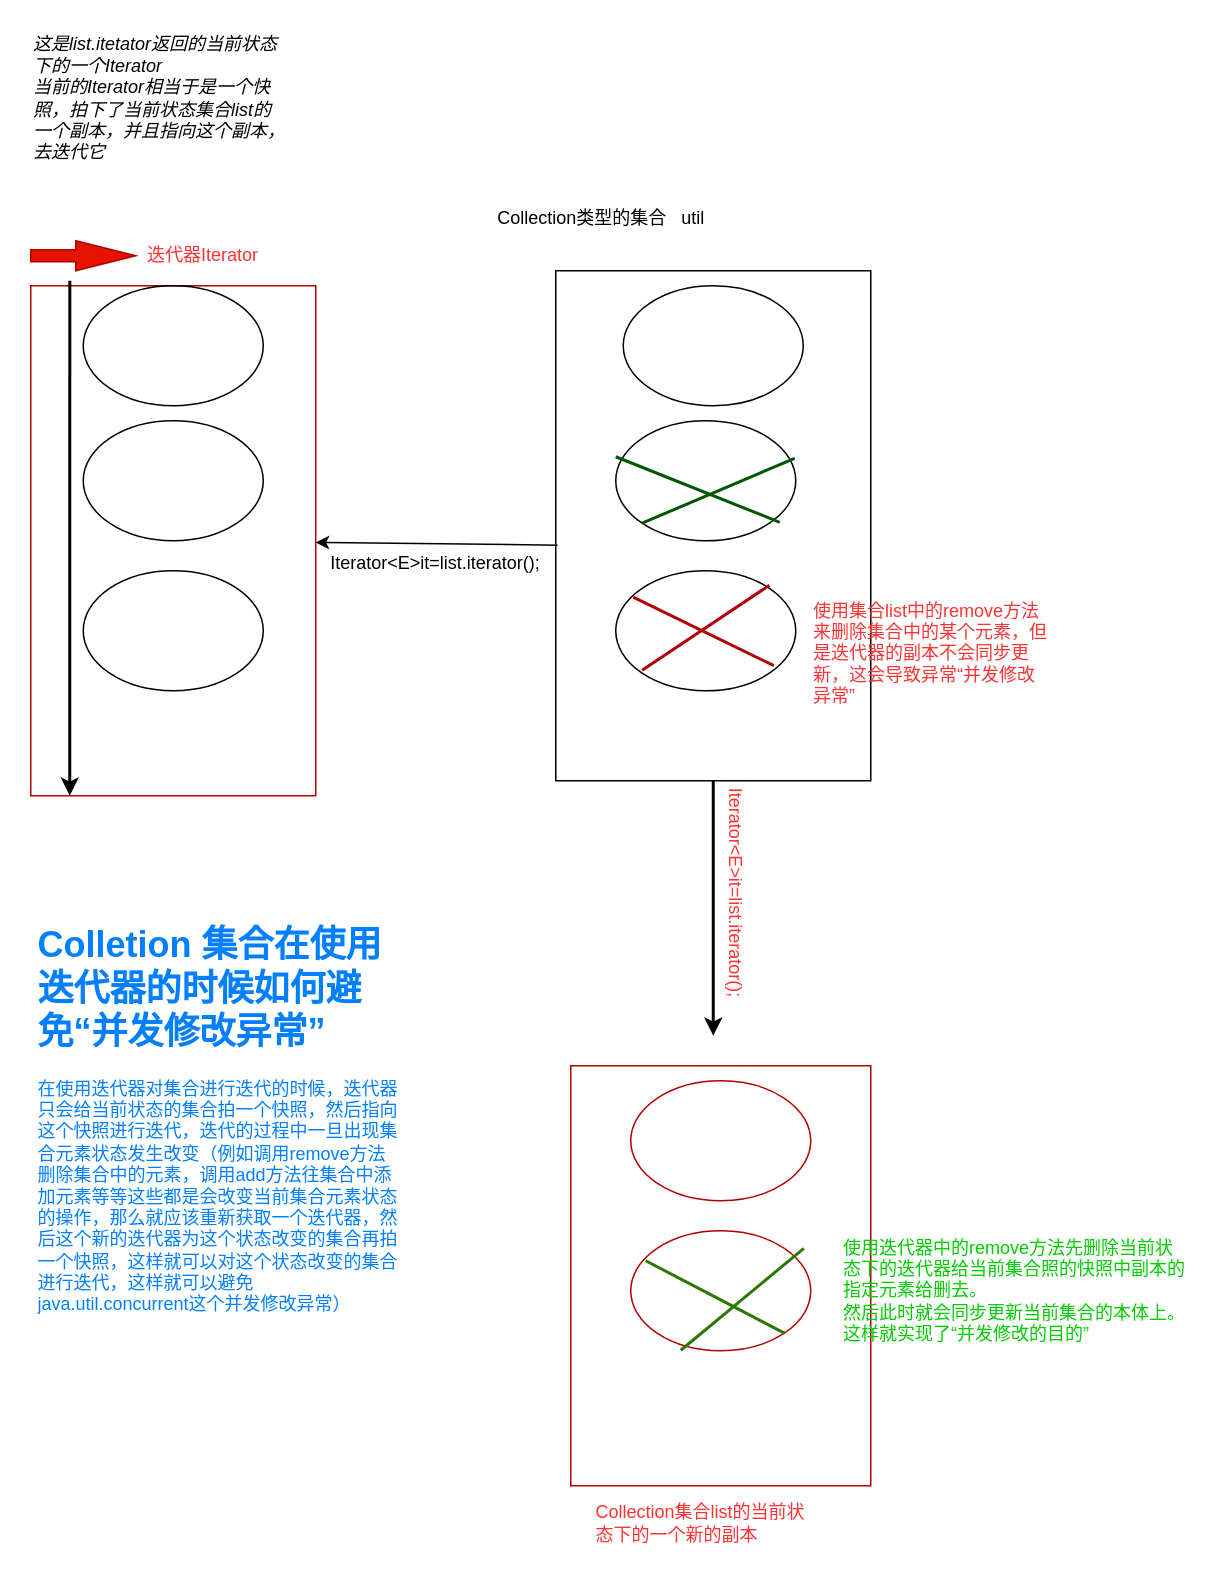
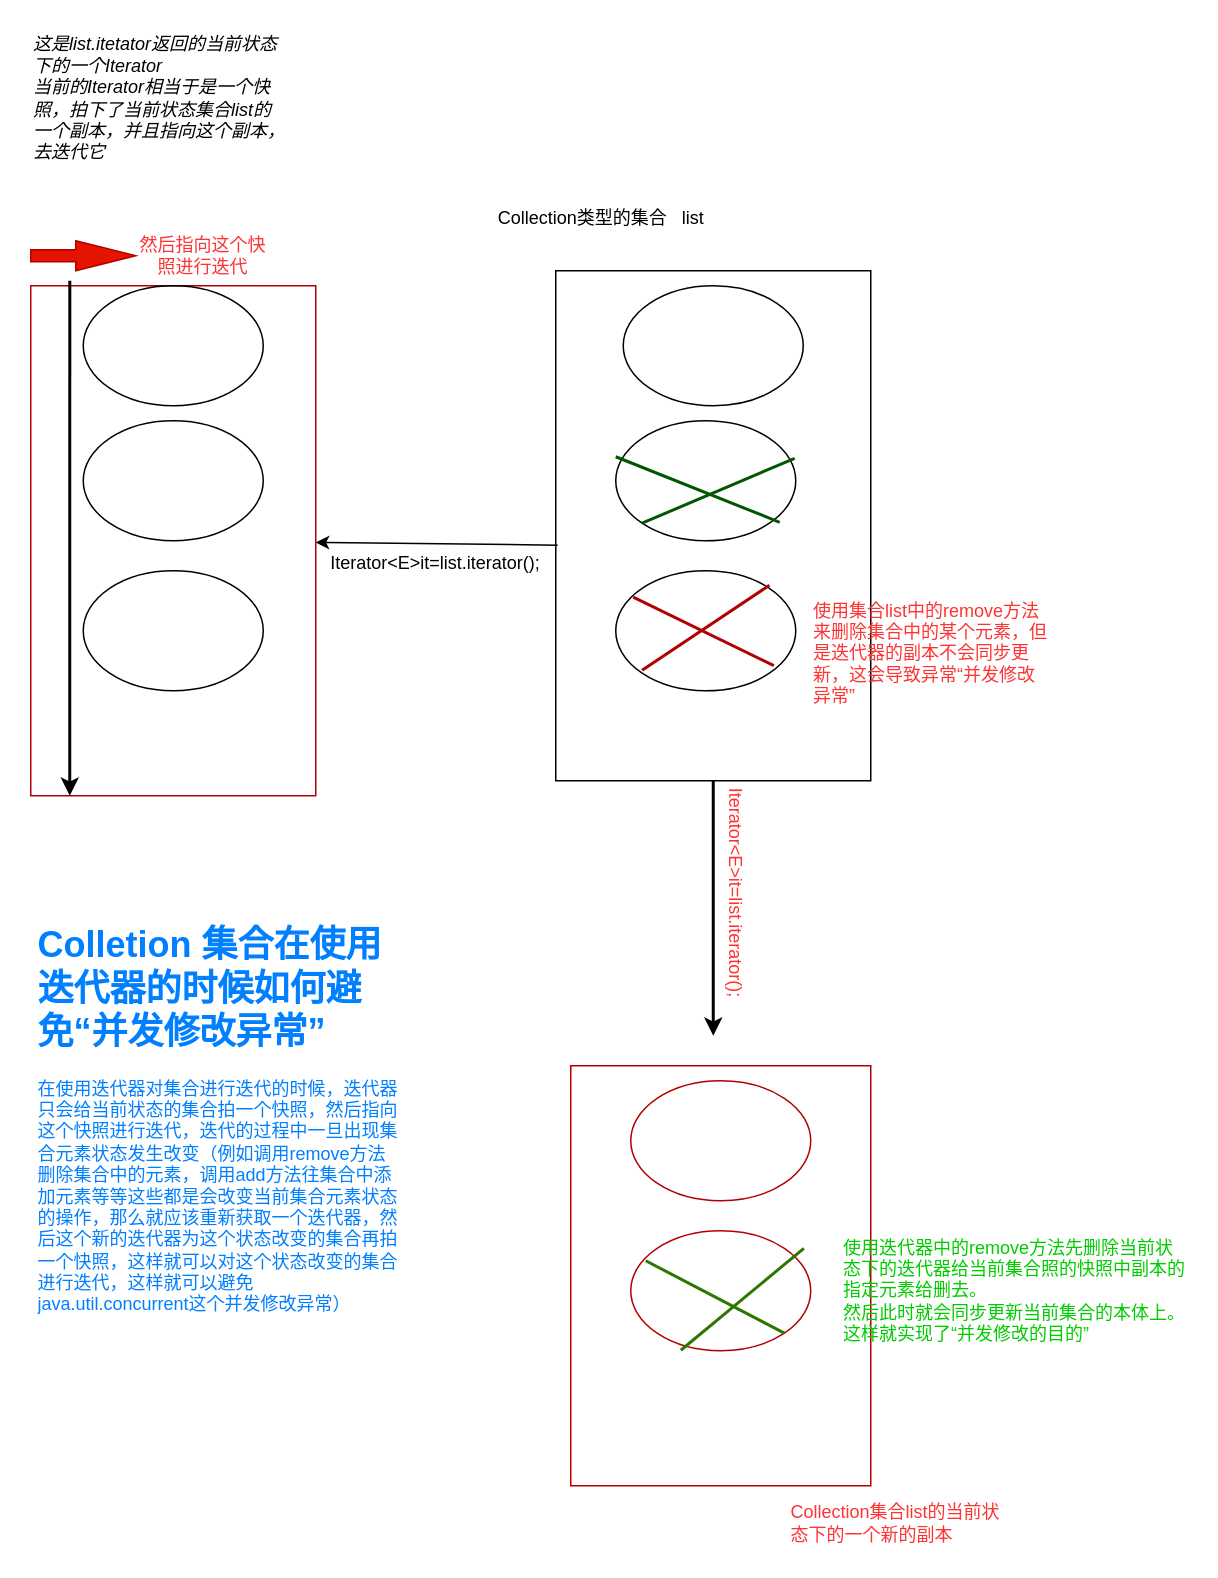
node "Collection类型的集合 util": label "Collection类型的集合 util" -> "Collection类型的集合 list"
node "迭代器Iterator": label "迭代器Iterator" -> "然后指向这个快照进行迭代"
node "Collection集合list的当前状态下的一个新的副本": moved (706, 1523) -> (901, 1523)
